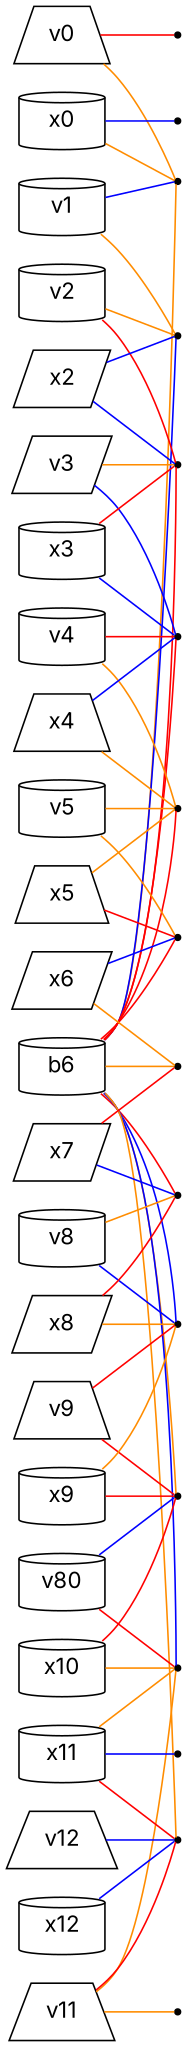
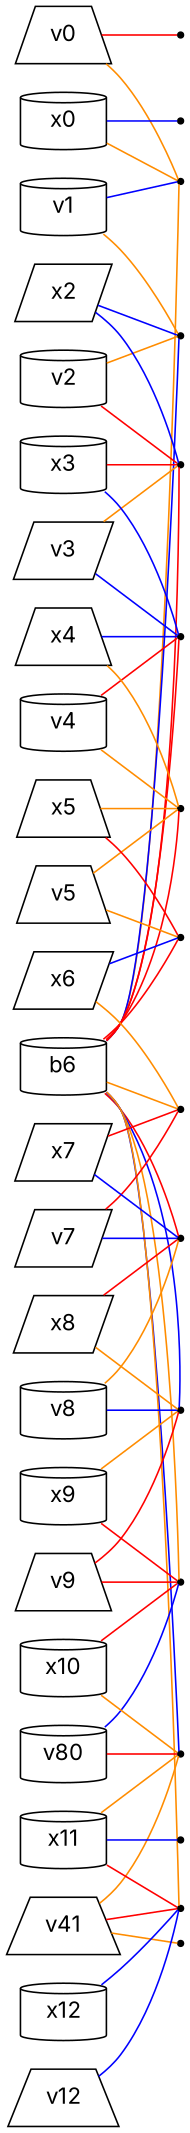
node "v5": shape cylinder -> trapezium
node "v7": added
node "v11": label "v11" -> "v41"
